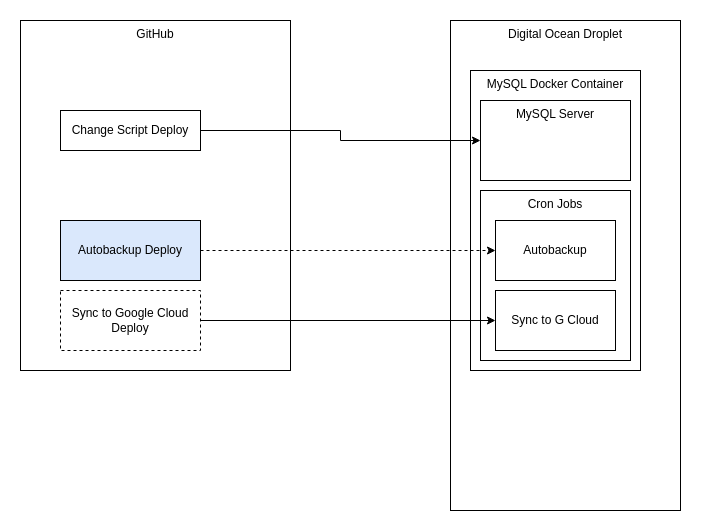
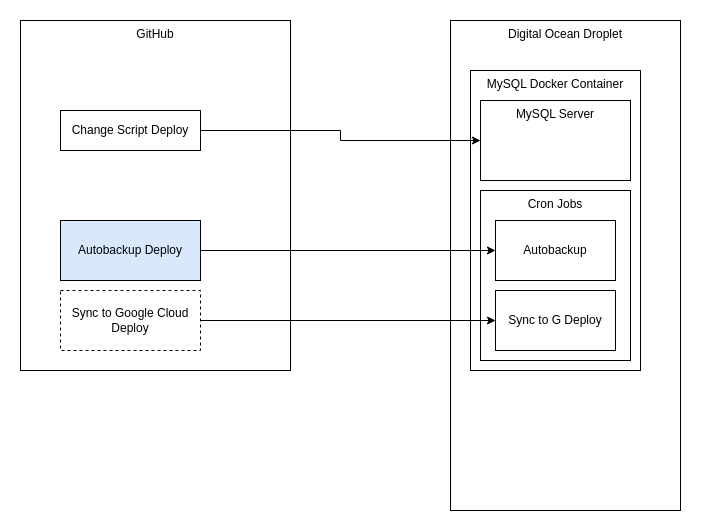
edge "Autobackup Deploy" -> "Autobackup": style dashed -> solid
node "Sync to G Cloud": label "Sync to G Cloud" -> "Sync to G Deploy"
